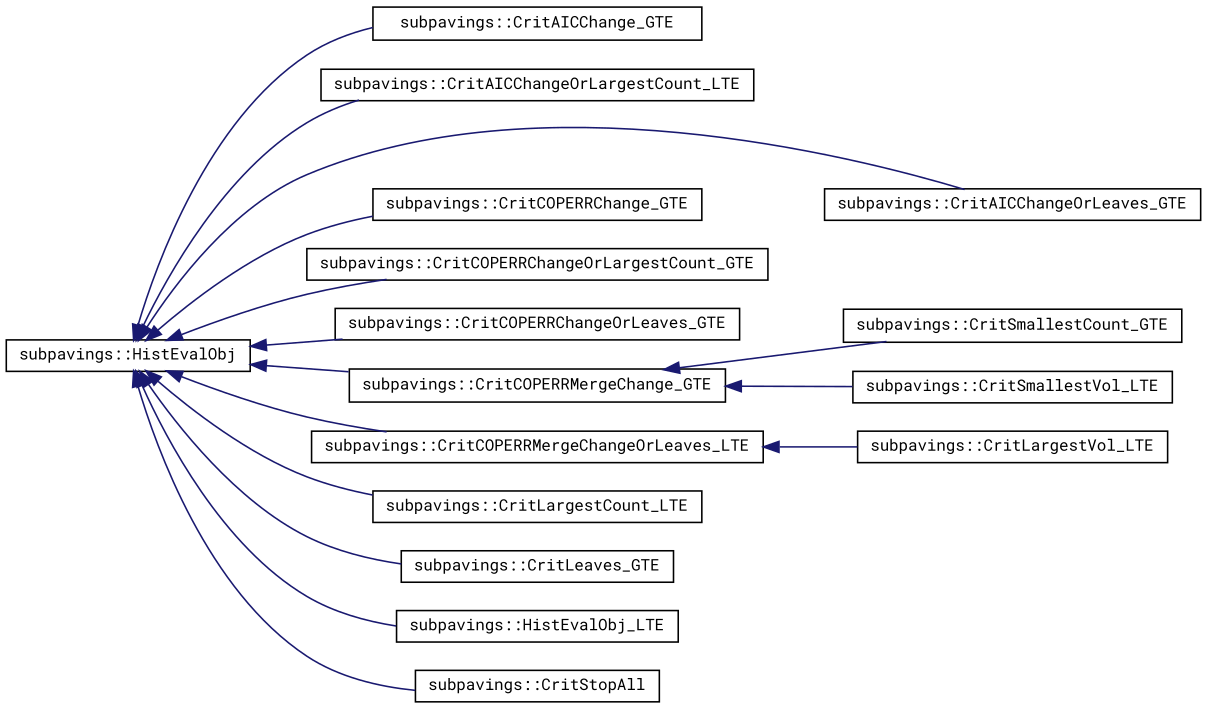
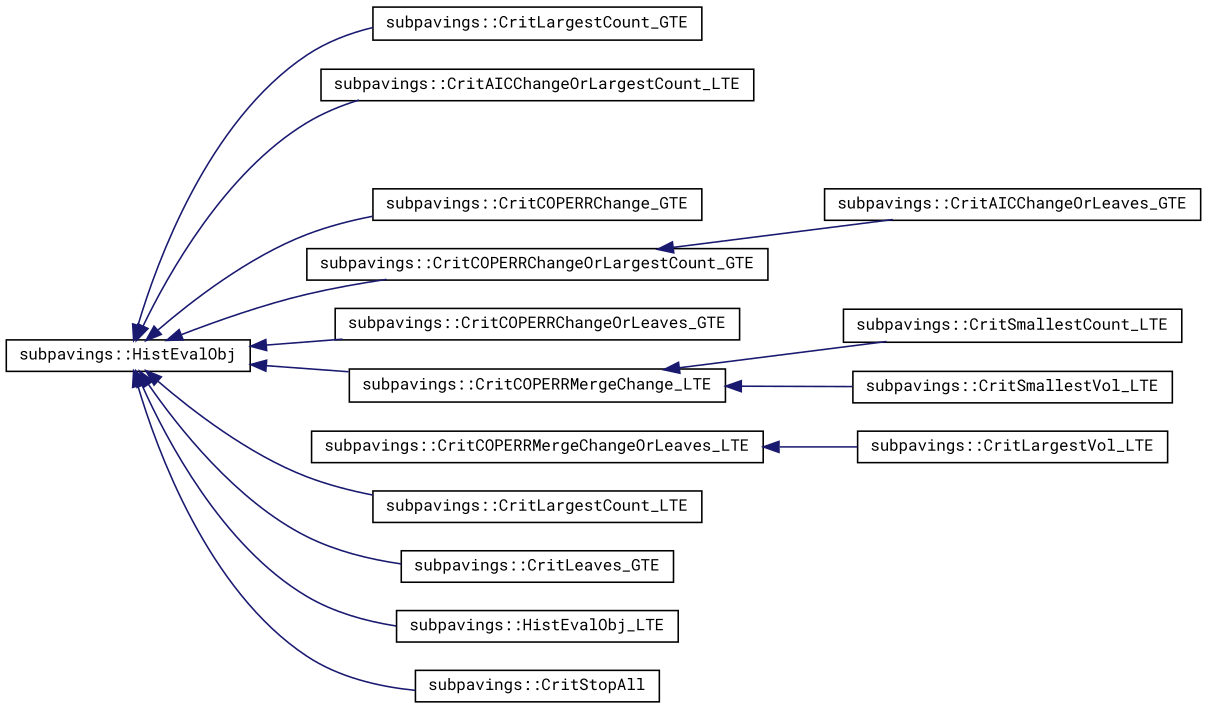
node "subpavings::CritAICChange_GTE": label "subpavings::CritAICChange_GTE" -> "subpavings::CritLargestCount_GTE"
edge "subpavings::CritAICChangeOrLeaves_GTE" -> "subpavings::HistEvalObj": now "subpavings::CritAICChangeOrLeaves_GTE" -> "subpavings::CritCOPERRChangeOrLargestCount_GTE"
node "subpavings::CritSmallestCount_GTE": label "subpavings::CritSmallestCount_GTE" -> "subpavings::CritSmallestCount_LTE"
node "subpavings::CritCOPERRMergeChange_GTE": label "subpavings::CritCOPERRMergeChange_GTE" -> "subpavings::CritCOPERRMergeChange_LTE"
edge "subpavings::CritCOPERRMergeChangeOrLeaves_LTE" -> "subpavings::HistEvalObj": removed
